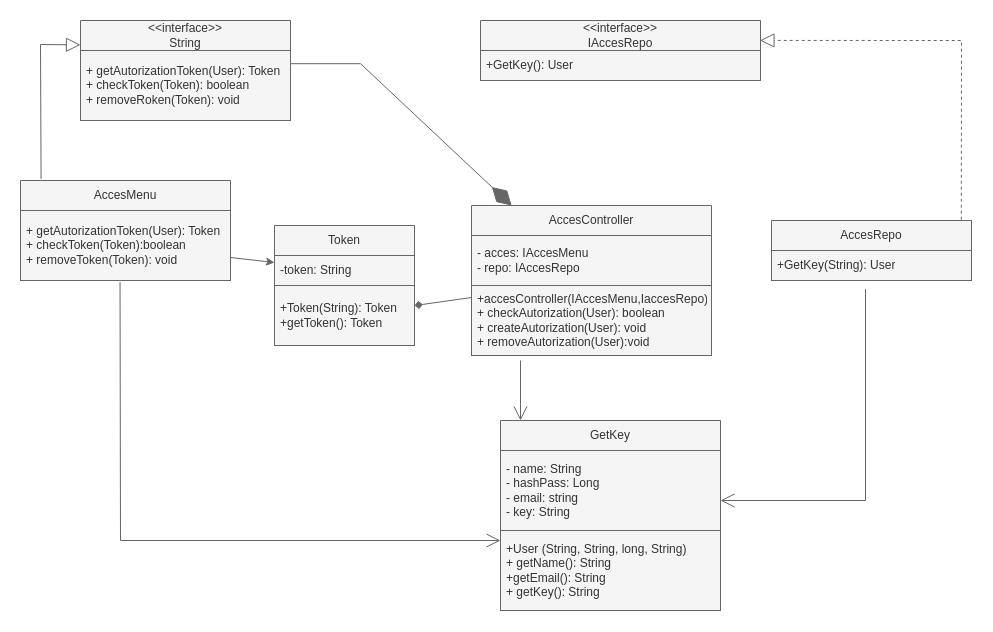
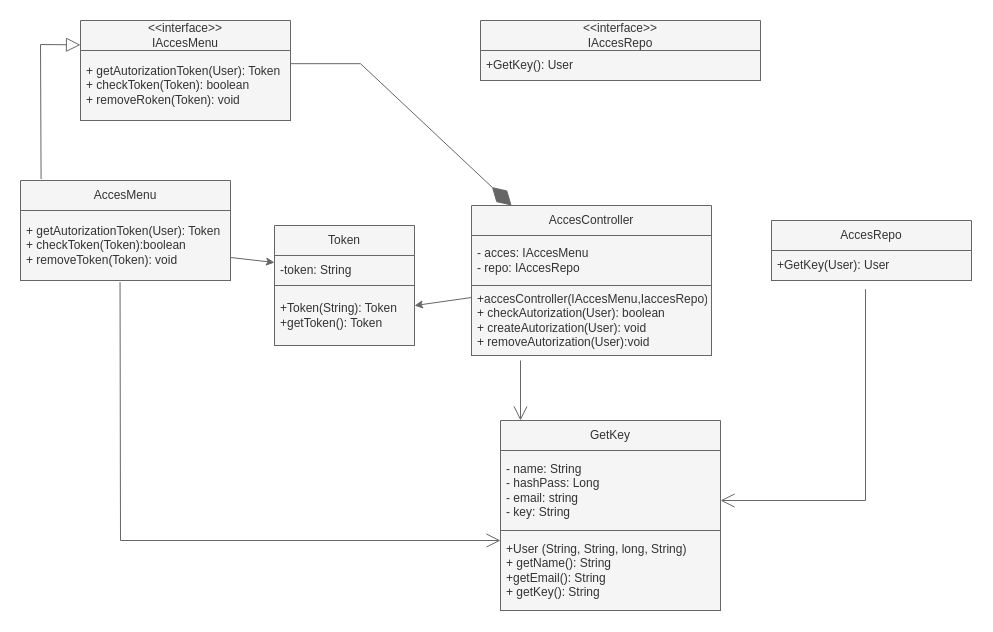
node "<<interface>> String": label "<<interface>> String" -> "<<interface>> IAccesMenu"
edge "AccesRepo" -> "<<interface>> IAccesRepo": removed
node "+GetKey(String): User": label "+GetKey(String): User" -> "+GetKey(User): User"
edge "AccesController" -> "+Token(String): Token +getToken(): Token": arrowhead diamond -> classic
